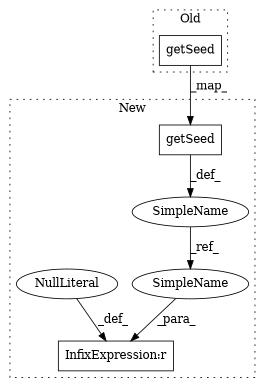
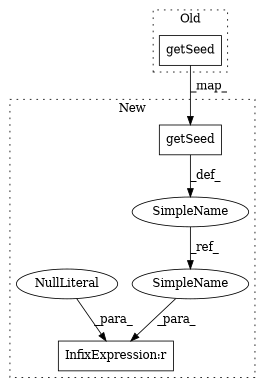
edge "NullLiteral" -> "InfixExpression:r": label "_def_" -> "_para_"
